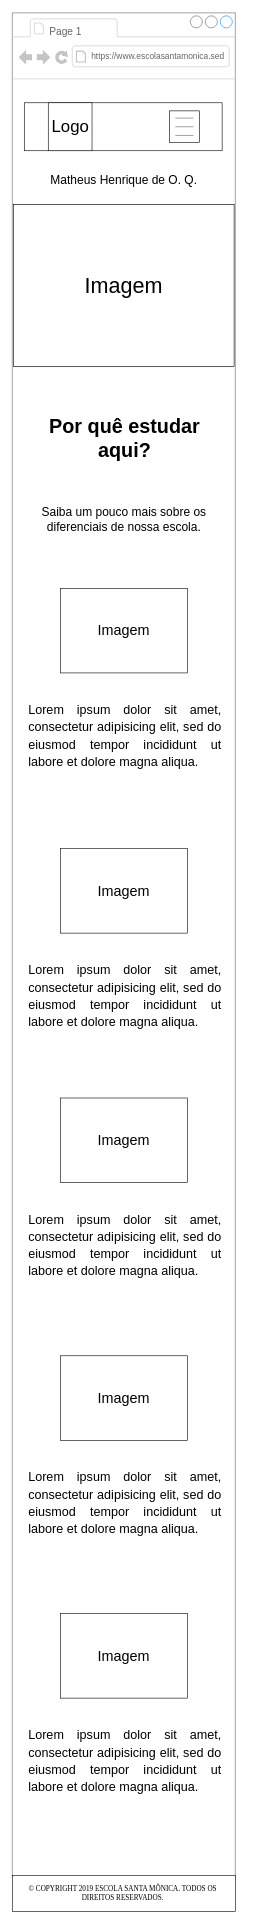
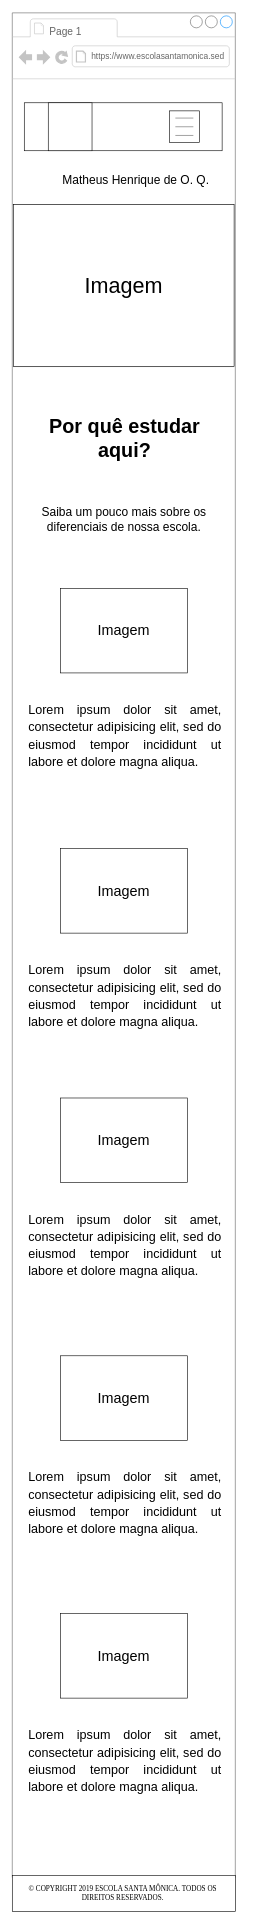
node "Logo": removed
node "Matheus Henrique de O. Q.": moved (125, 177) -> (137, 177)
